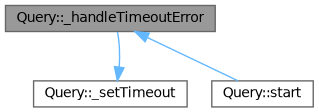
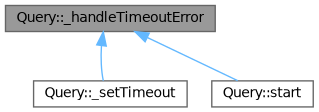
edge "Query::_handleTimeoutError" -> "Query::_setTimeout": reversed
